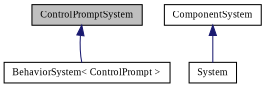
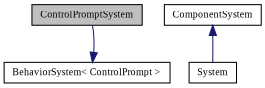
edge "BehaviorSystem< ControlPrompt >" -> "ControlPromptSystem": reversed
